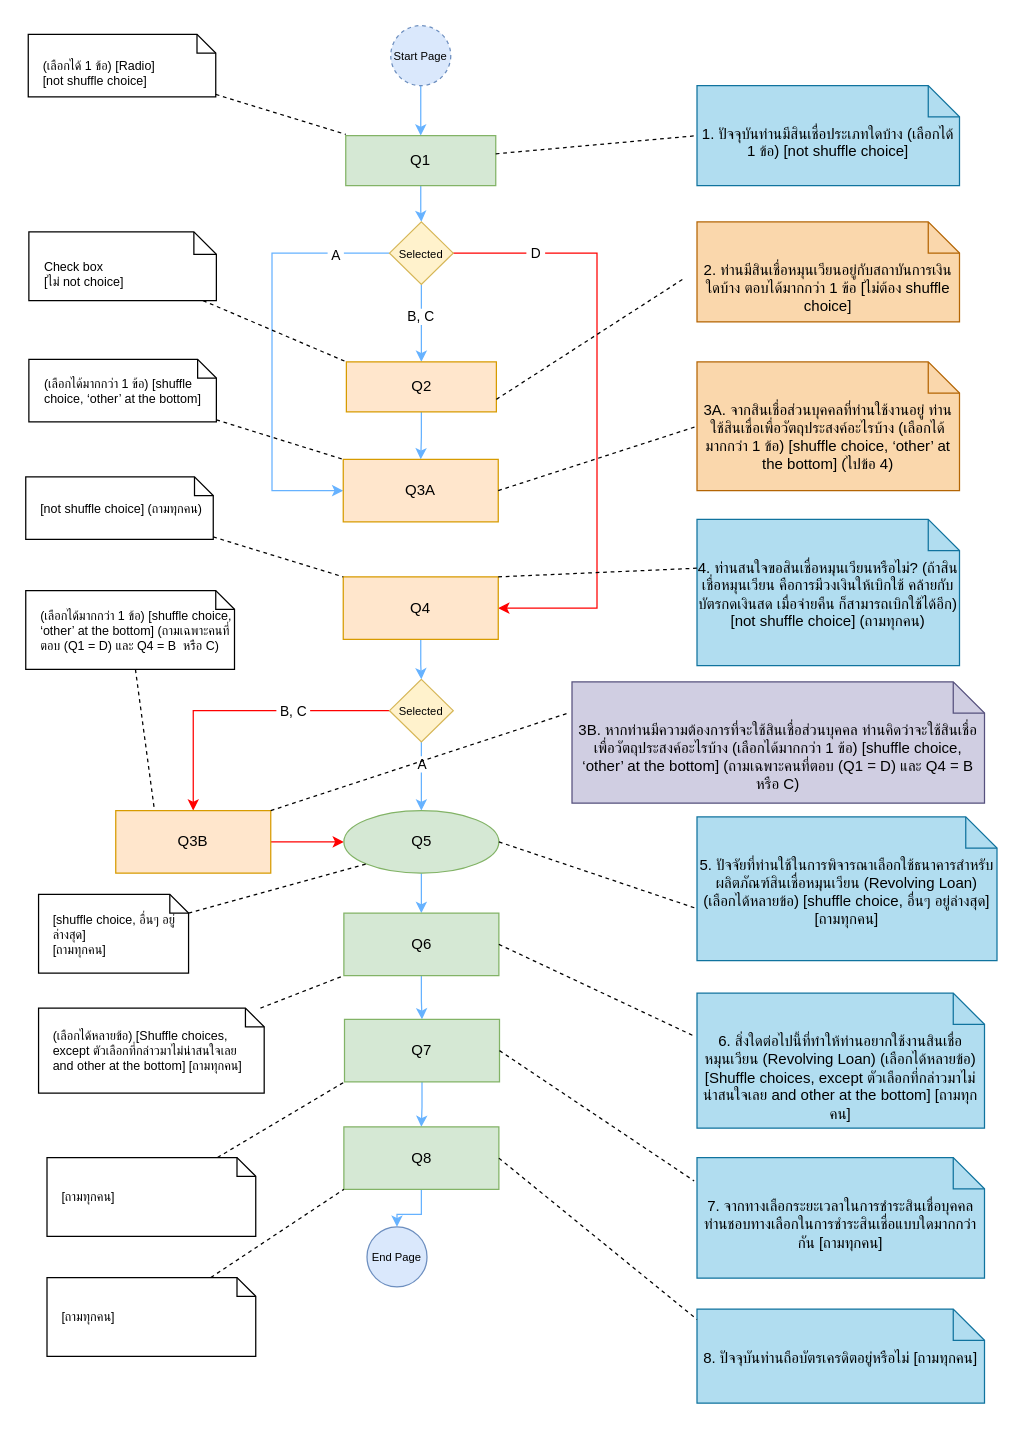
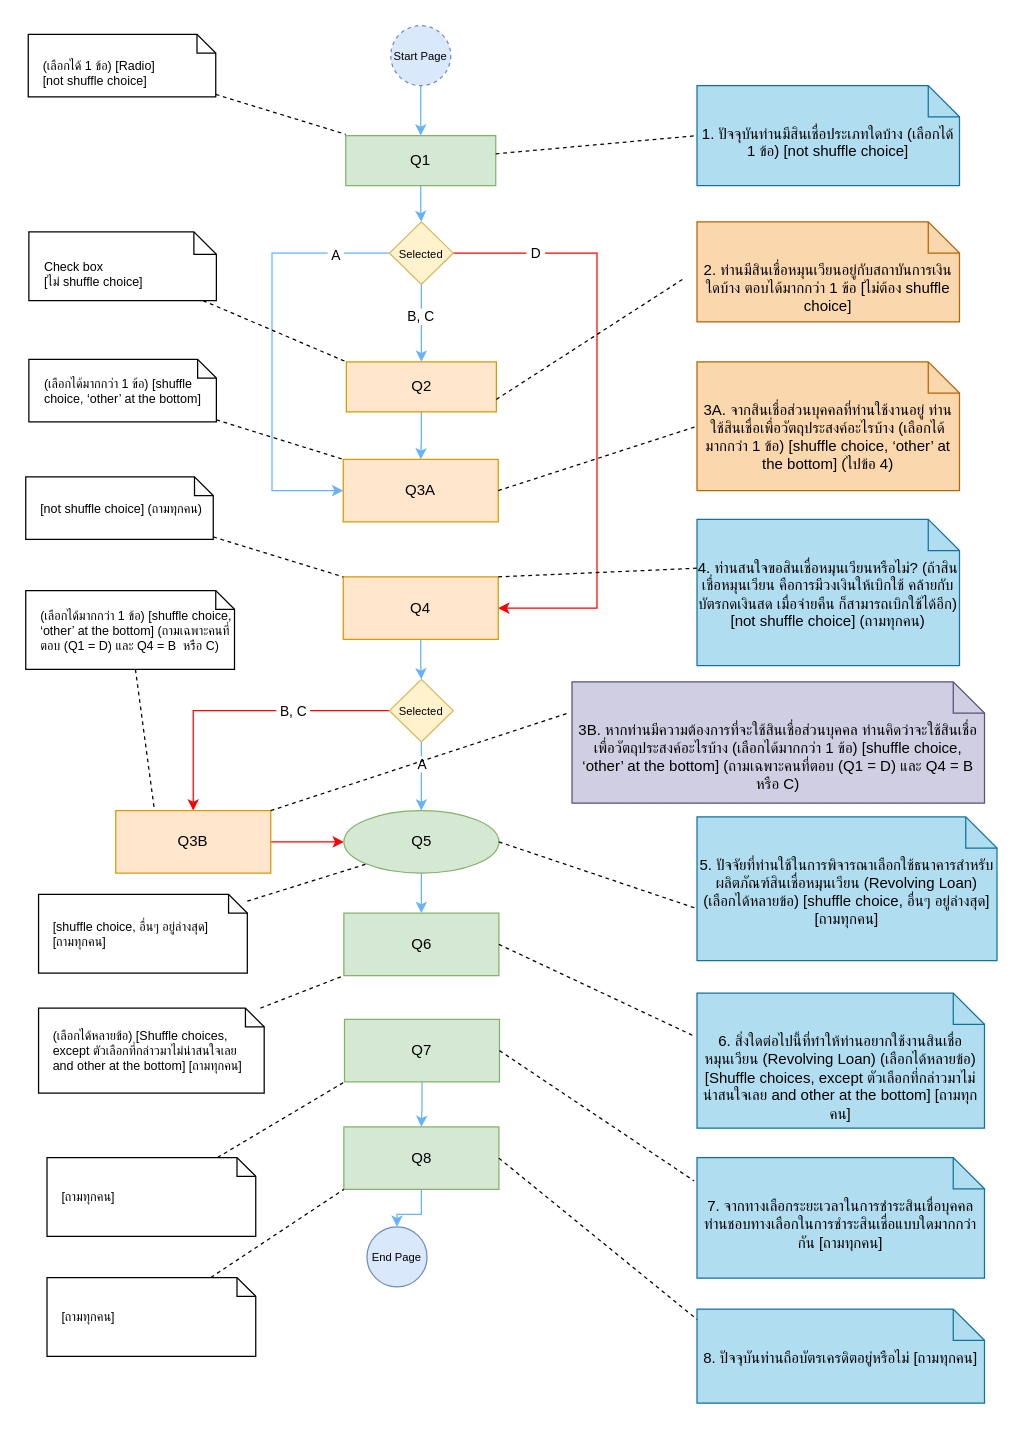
node "Check box [ไม่ not choice]": label "Check box [ไม่ not choice]" -> "Check box [ไม่ shuffle choice]"
node "[shuffle choice, อื่นๆ อยู่ล่างสุด] [ถามทุกคน]": size 150x79 -> 209x79
edge "Q6" -> "Q7": removed
